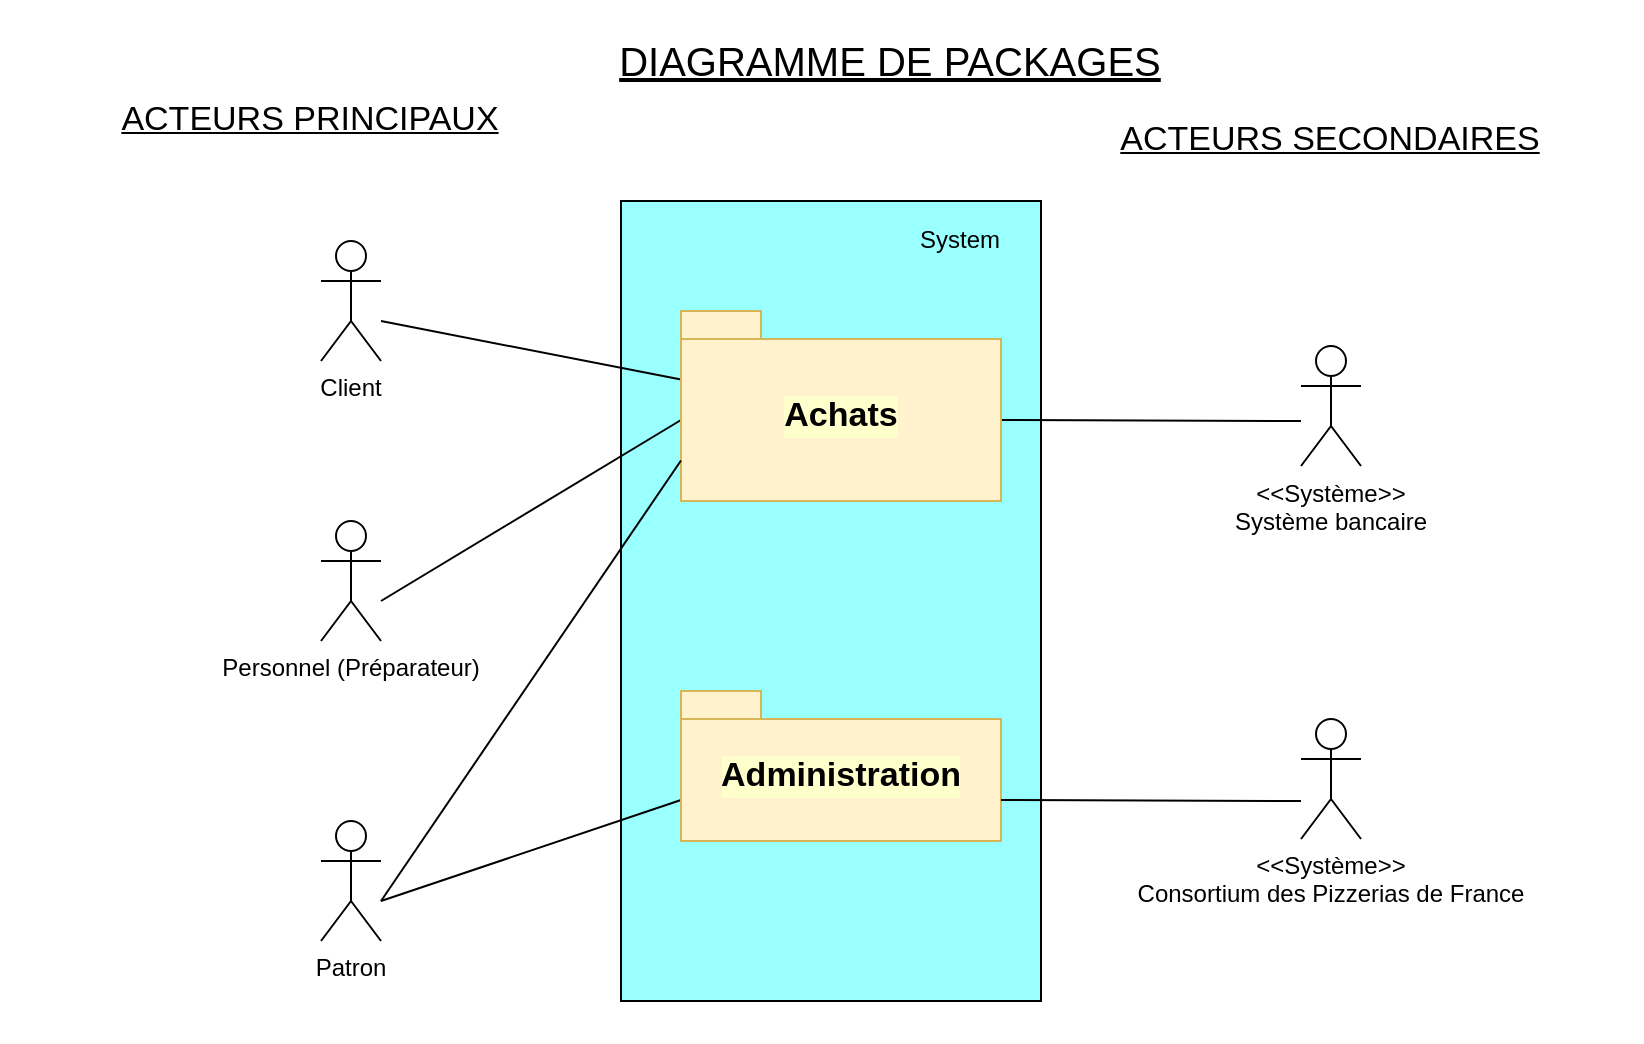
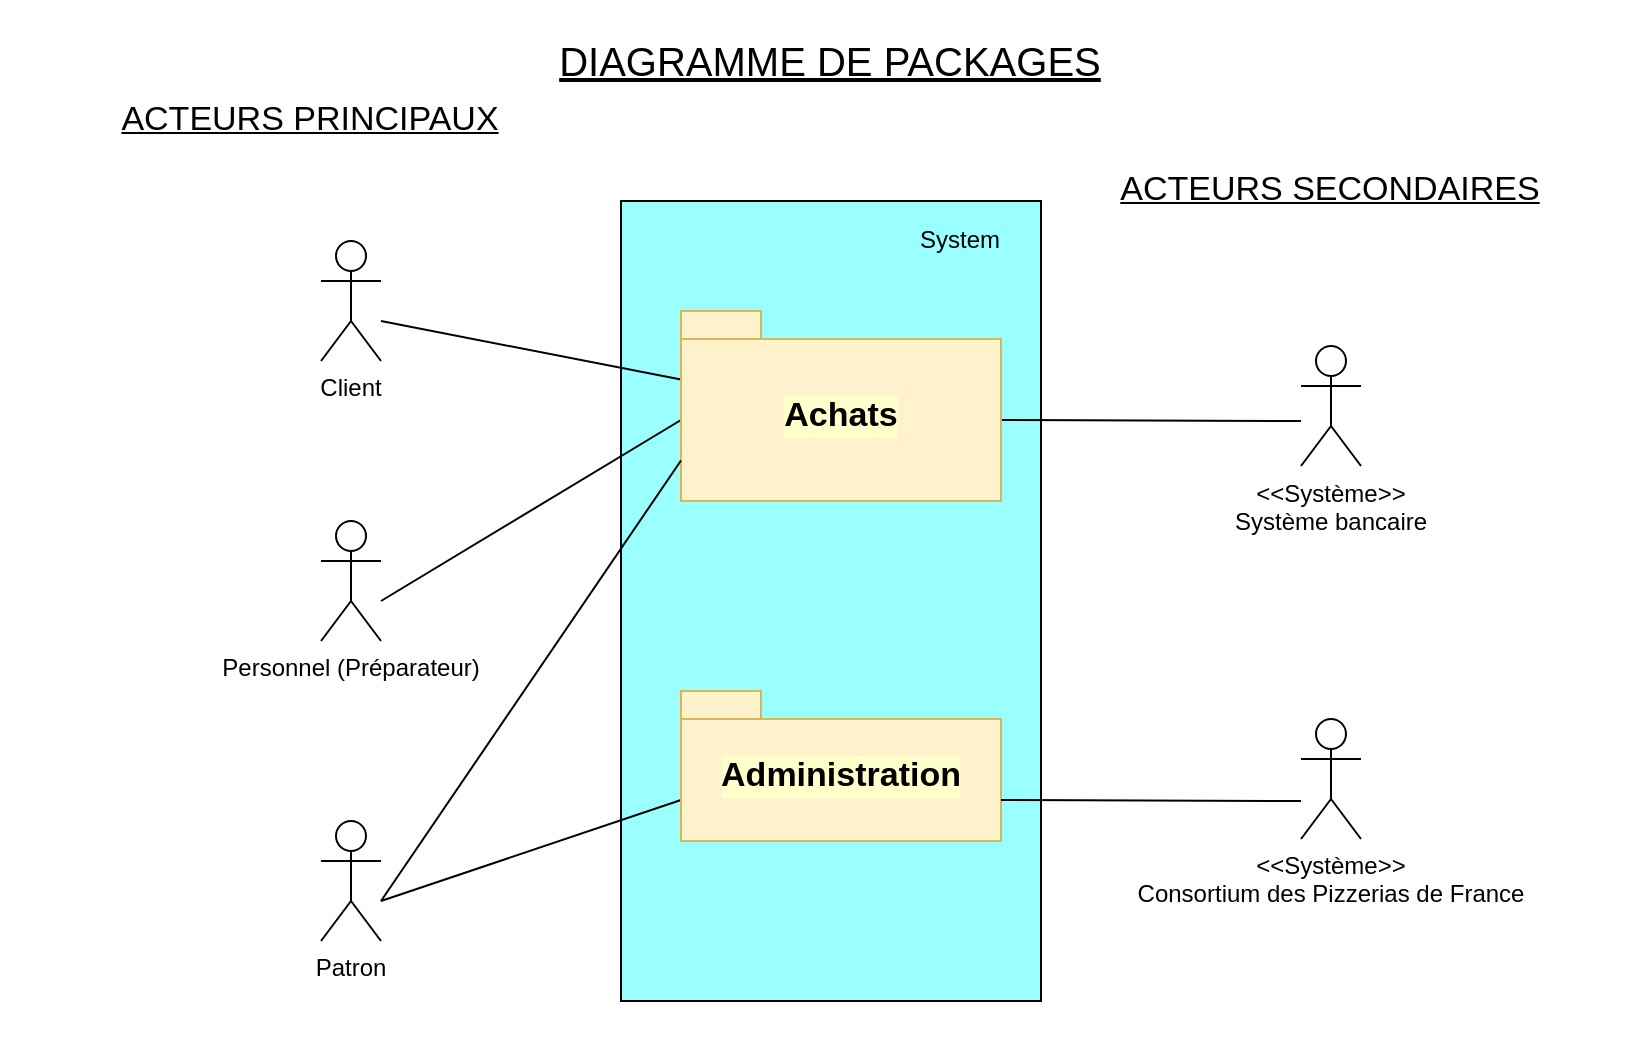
node "DIAGRAMME DE PACKAGES": moved (891, 61) -> (831, 61)
node "ACTEURS SECONDAIRES": moved (1331, 141) -> (1331, 191)
